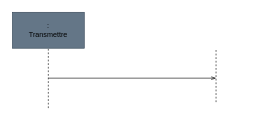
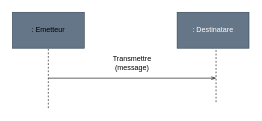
node ": Transmettre": label ": Transmettre" -> ": Emetteur"
node ": Destinatare": added
node "Transmettre (message)": added
